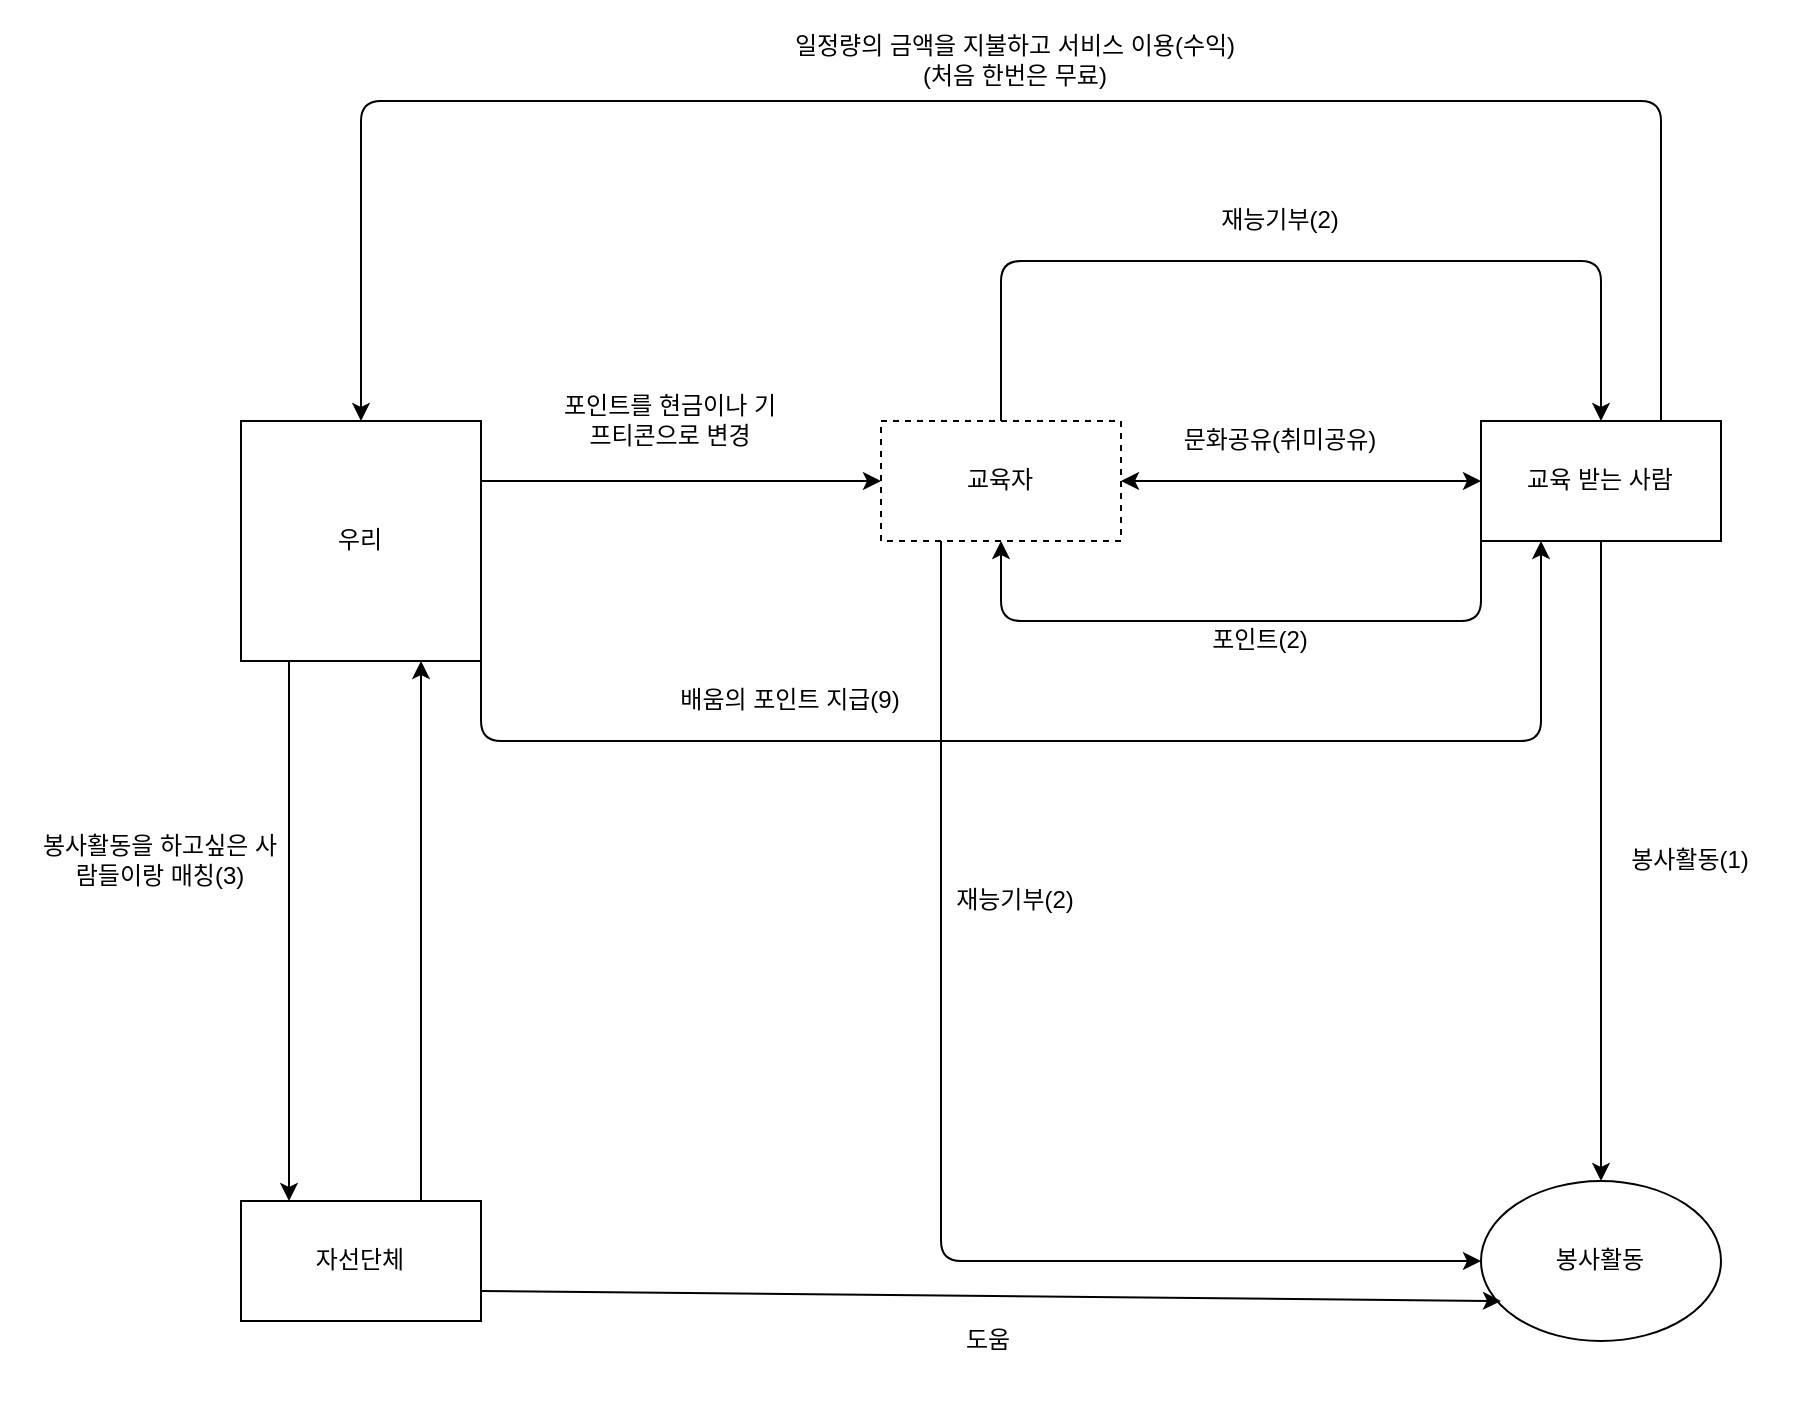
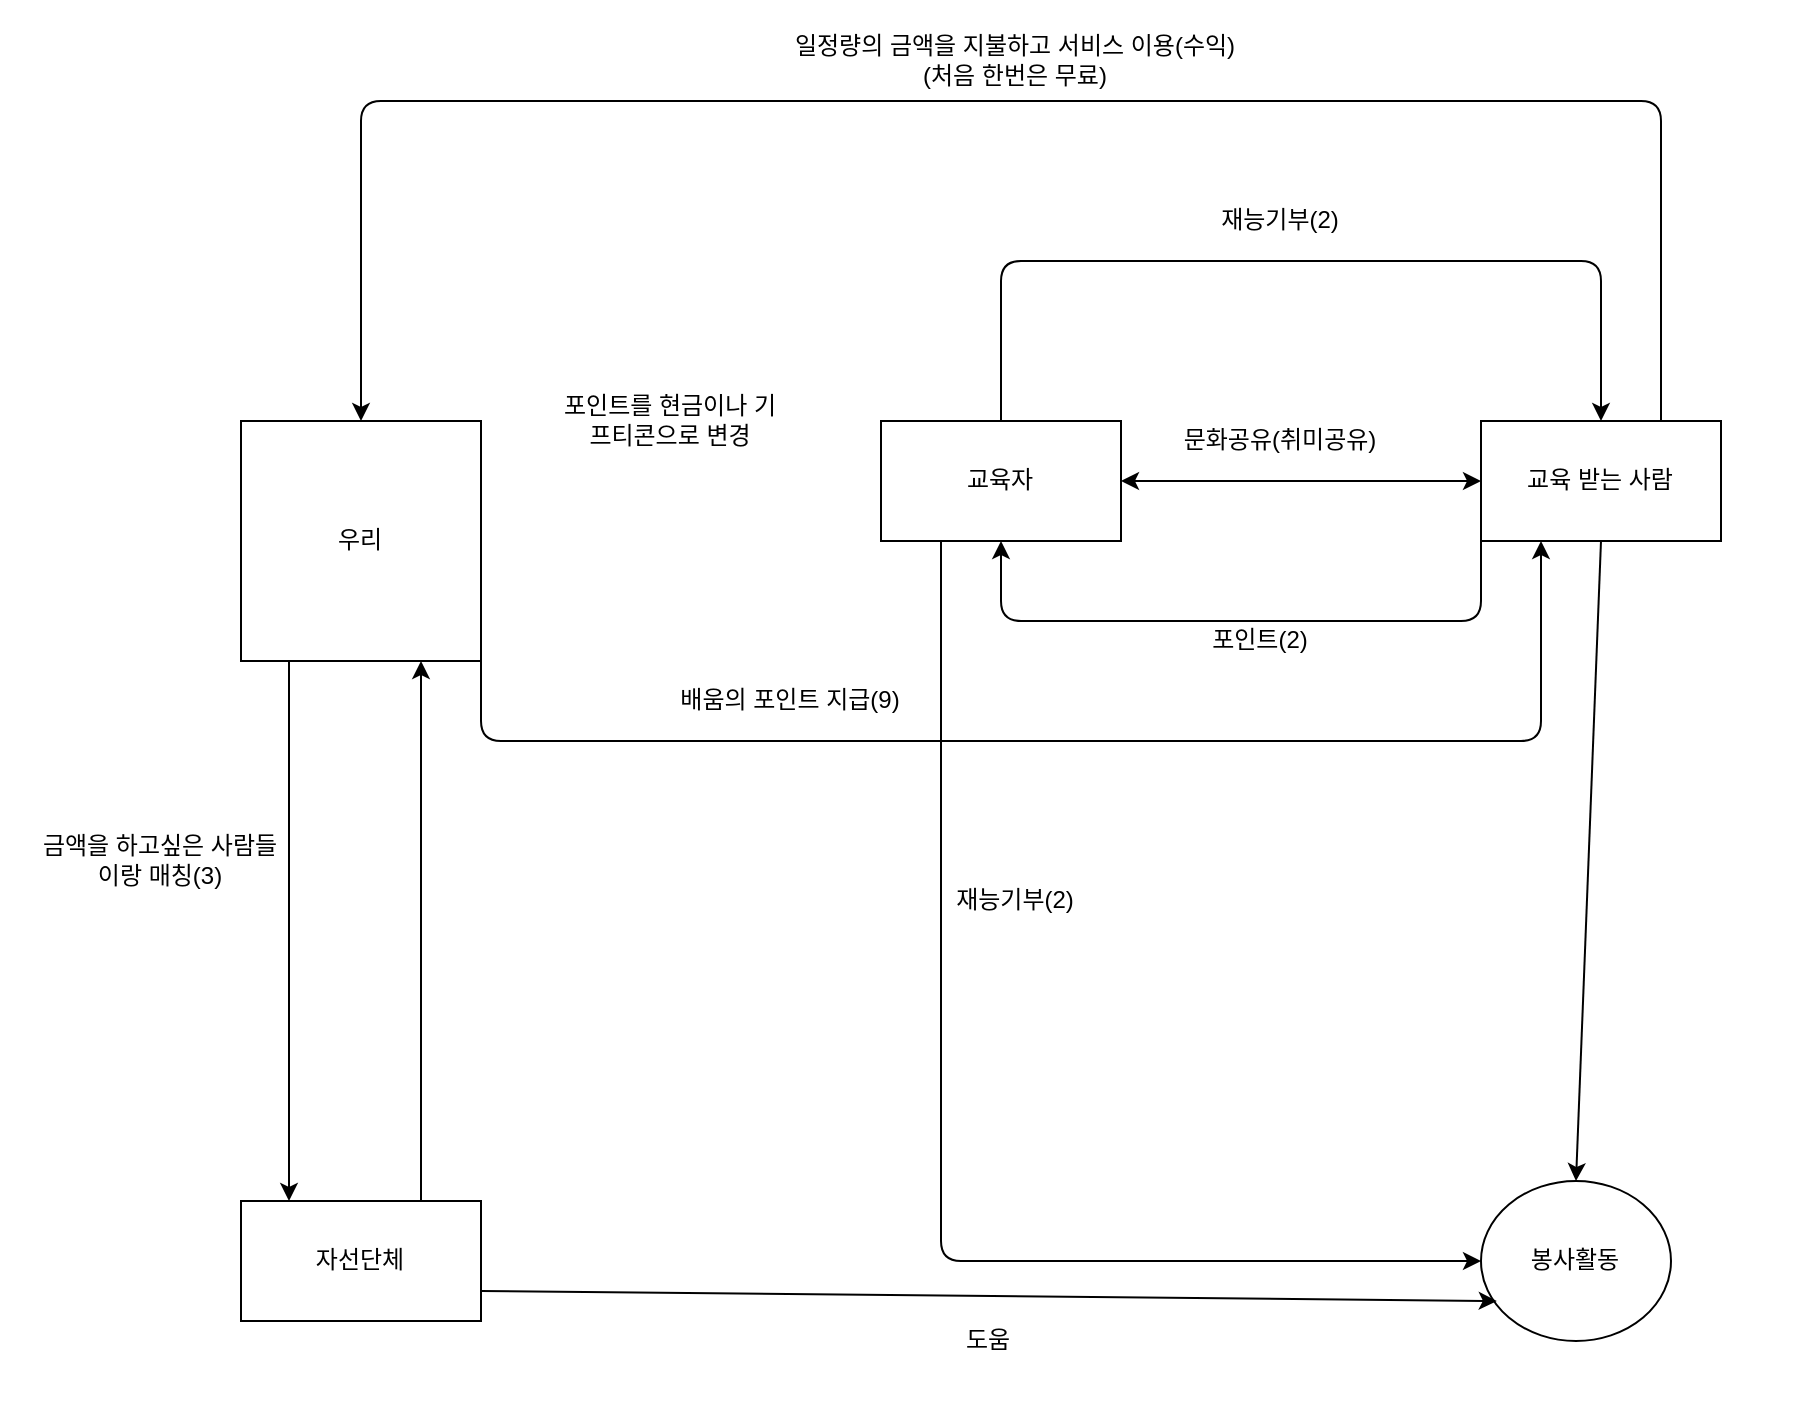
edge "우리" -> "교육자": removed
node "교육자": style dashed -> solid
node "봉사활동을 하고싶은 사람들이랑 매칭(3)": label "봉사활동을 하고싶은 사람들이랑 매칭(3)" -> "금액을 하고싶은 사람들이랑 매칭(3)"
node "봉사활동(1)": removed
node "봉사활동": size 240x160 -> 190x160
